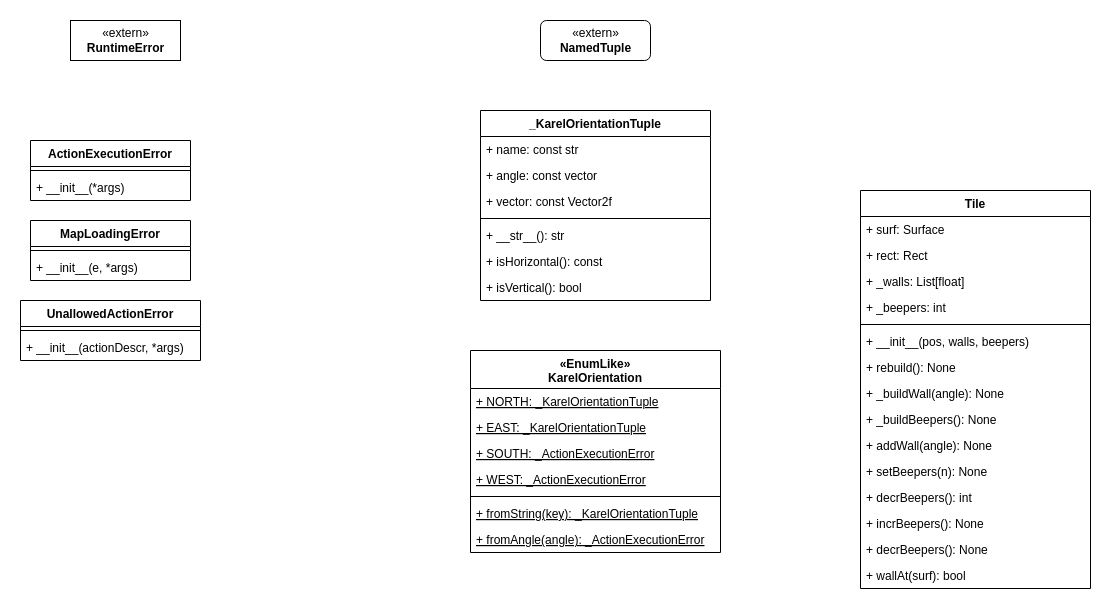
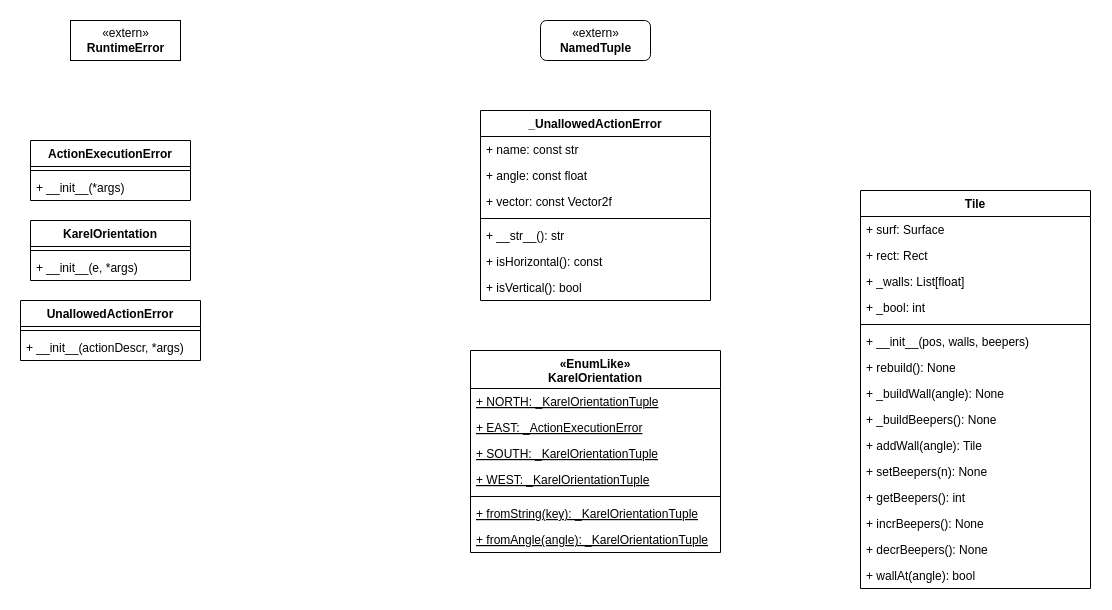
node "_KarelOrientationTuple": label "_KarelOrientationTuple" -> "_UnallowedActionError"
node "+ angle: const vector": label "+ angle: const vector" -> "+ angle: const float"
node "MapLoadingError": label "MapLoadingError" -> "KarelOrientation"
node "+ _beepers: int": label "+ _beepers: int" -> "+ _bool: int"
node "+ EAST: _KarelOrientationTuple": label "+ EAST: _KarelOrientationTuple" -> "+ EAST: _ActionExecutionError"
node "+ addWall(angle): None": label "+ addWall(angle): None" -> "+ addWall(angle): Tile"
node "+ SOUTH: _ActionExecutionError": label "+ SOUTH: _ActionExecutionError" -> "+ SOUTH: _KarelOrientationTuple"
node "+ WEST: _ActionExecutionError": label "+ WEST: _ActionExecutionError" -> "+ WEST: _KarelOrientationTuple"
node "+ decrBeepers(): int": label "+ decrBeepers(): int" -> "+ getBeepers(): int"
node "+ fromAngle(angle): _ActionExecutionError": label "+ fromAngle(angle): _ActionExecutionError" -> "+ fromAngle(angle): _KarelOrientationTuple"
node "+ wallAt(surf): bool": label "+ wallAt(surf): bool" -> "+ wallAt(angle): bool"
